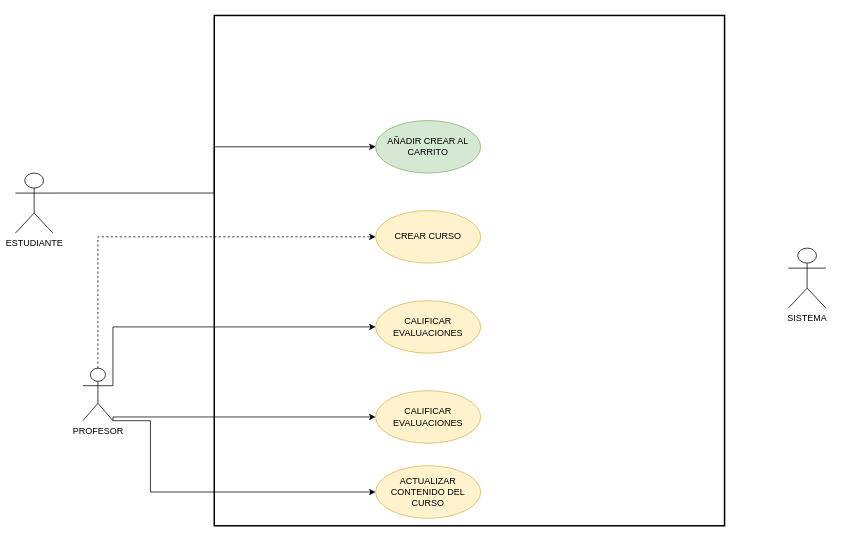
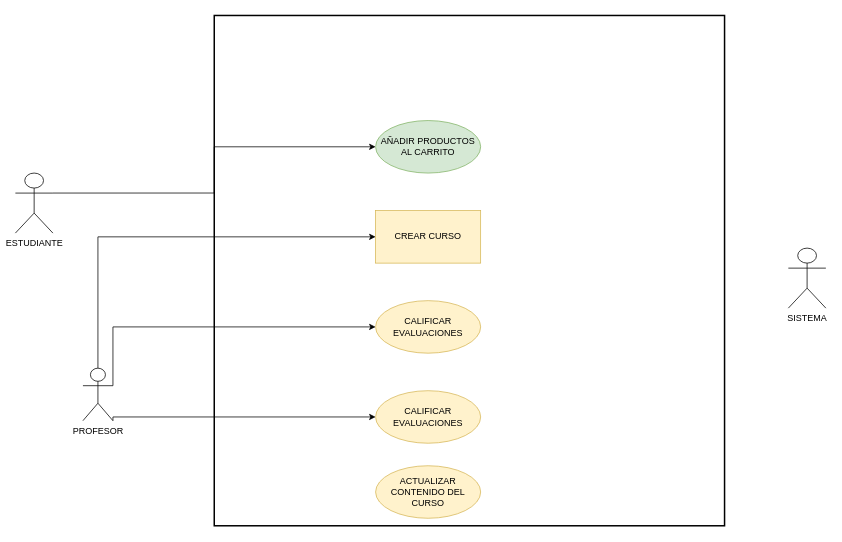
node "AÑADIR CREAR AL CARRITO": label "AÑADIR CREAR AL CARRITO" -> "AÑADIR PRODUCTOS AL CARRITO"
edge "PROFESOR" -> "CREAR CURSO": style dashed -> solid
node "CREAR CURSO": shape ellipse -> rectangle
edge "PROFESOR" -> "ACTUALIZAR CONTENIDO DEL CURSO": removed
